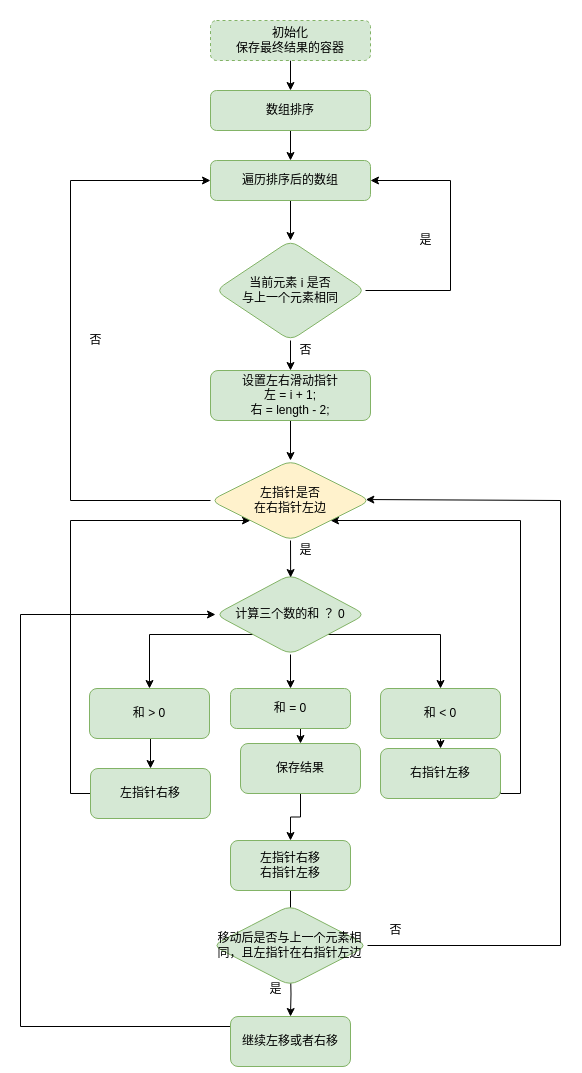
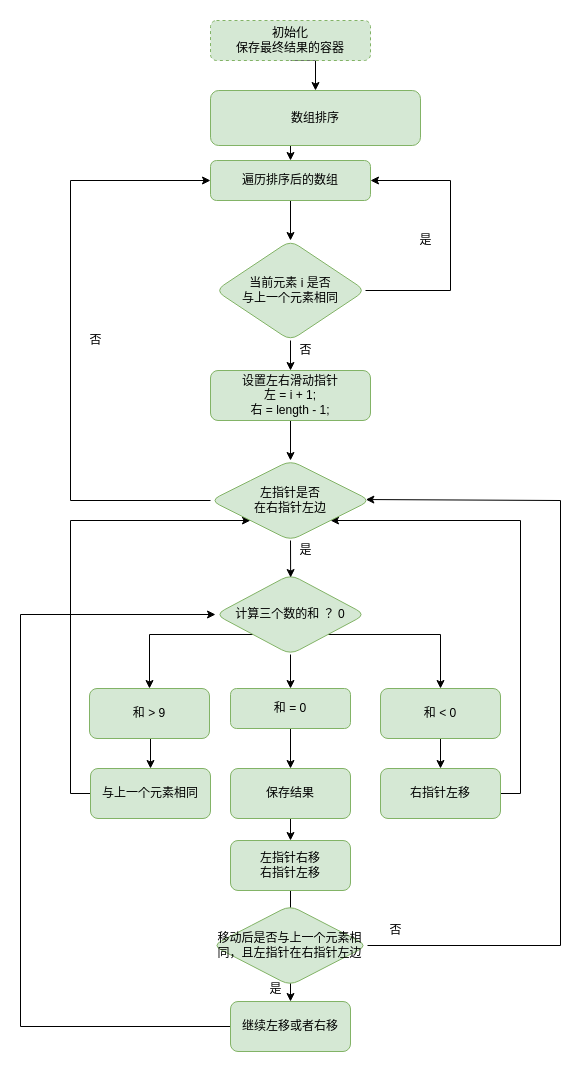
node "数组排序": size 160x40 -> 210x55
node "设置左右滑动指针 左 = i + 1; 右 = length - 2;": label "设置左右滑动指针 左 = i + 1; 右 = length - 2;" -> "设置左右滑动指针 左 = i + 1; 右 = length - 1;"
node "左指针是否 在右指针左边": fillcolor #fff2cc -> #d5e8d4
node "和 > 0": label "和 > 0" -> "和 > 9"
node "保存结果": moved (301, 769) -> (291, 794)
node "右指针左移": moved (441, 774) -> (441, 794)
node "左指针右移": label "左指针右移" -> "与上一个元素相同"
node "继续左移或者右移": moved (291, 1042) -> (291, 1027)
